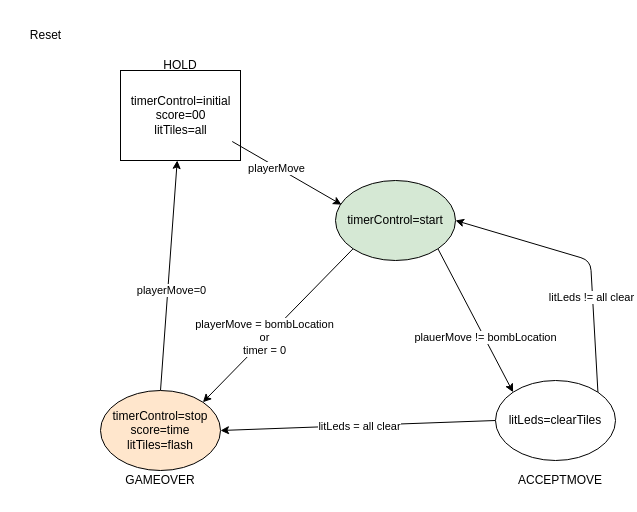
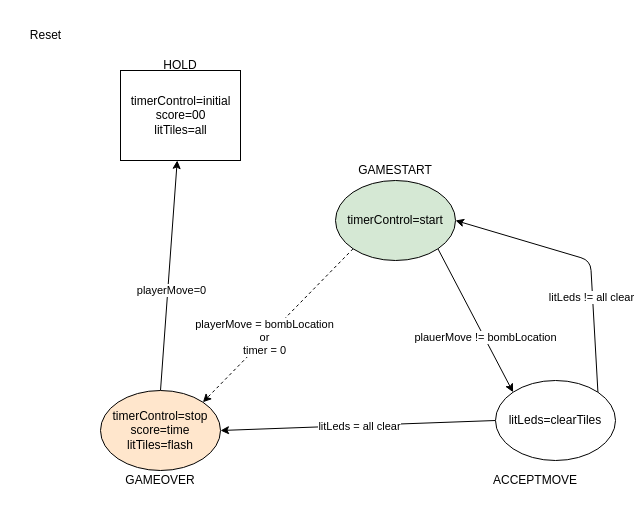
edge "timerControl=initial score=00 litTiles=all" -> "timerControl=start": removed, label "playerMove"
node "GAMESTART": added
edge "timerControl=start" -> "timerControl=stop score=time litTiles=flash": style solid -> dashed
node "ACCEPTMOVE": moved (561, 481) -> (536, 481)
